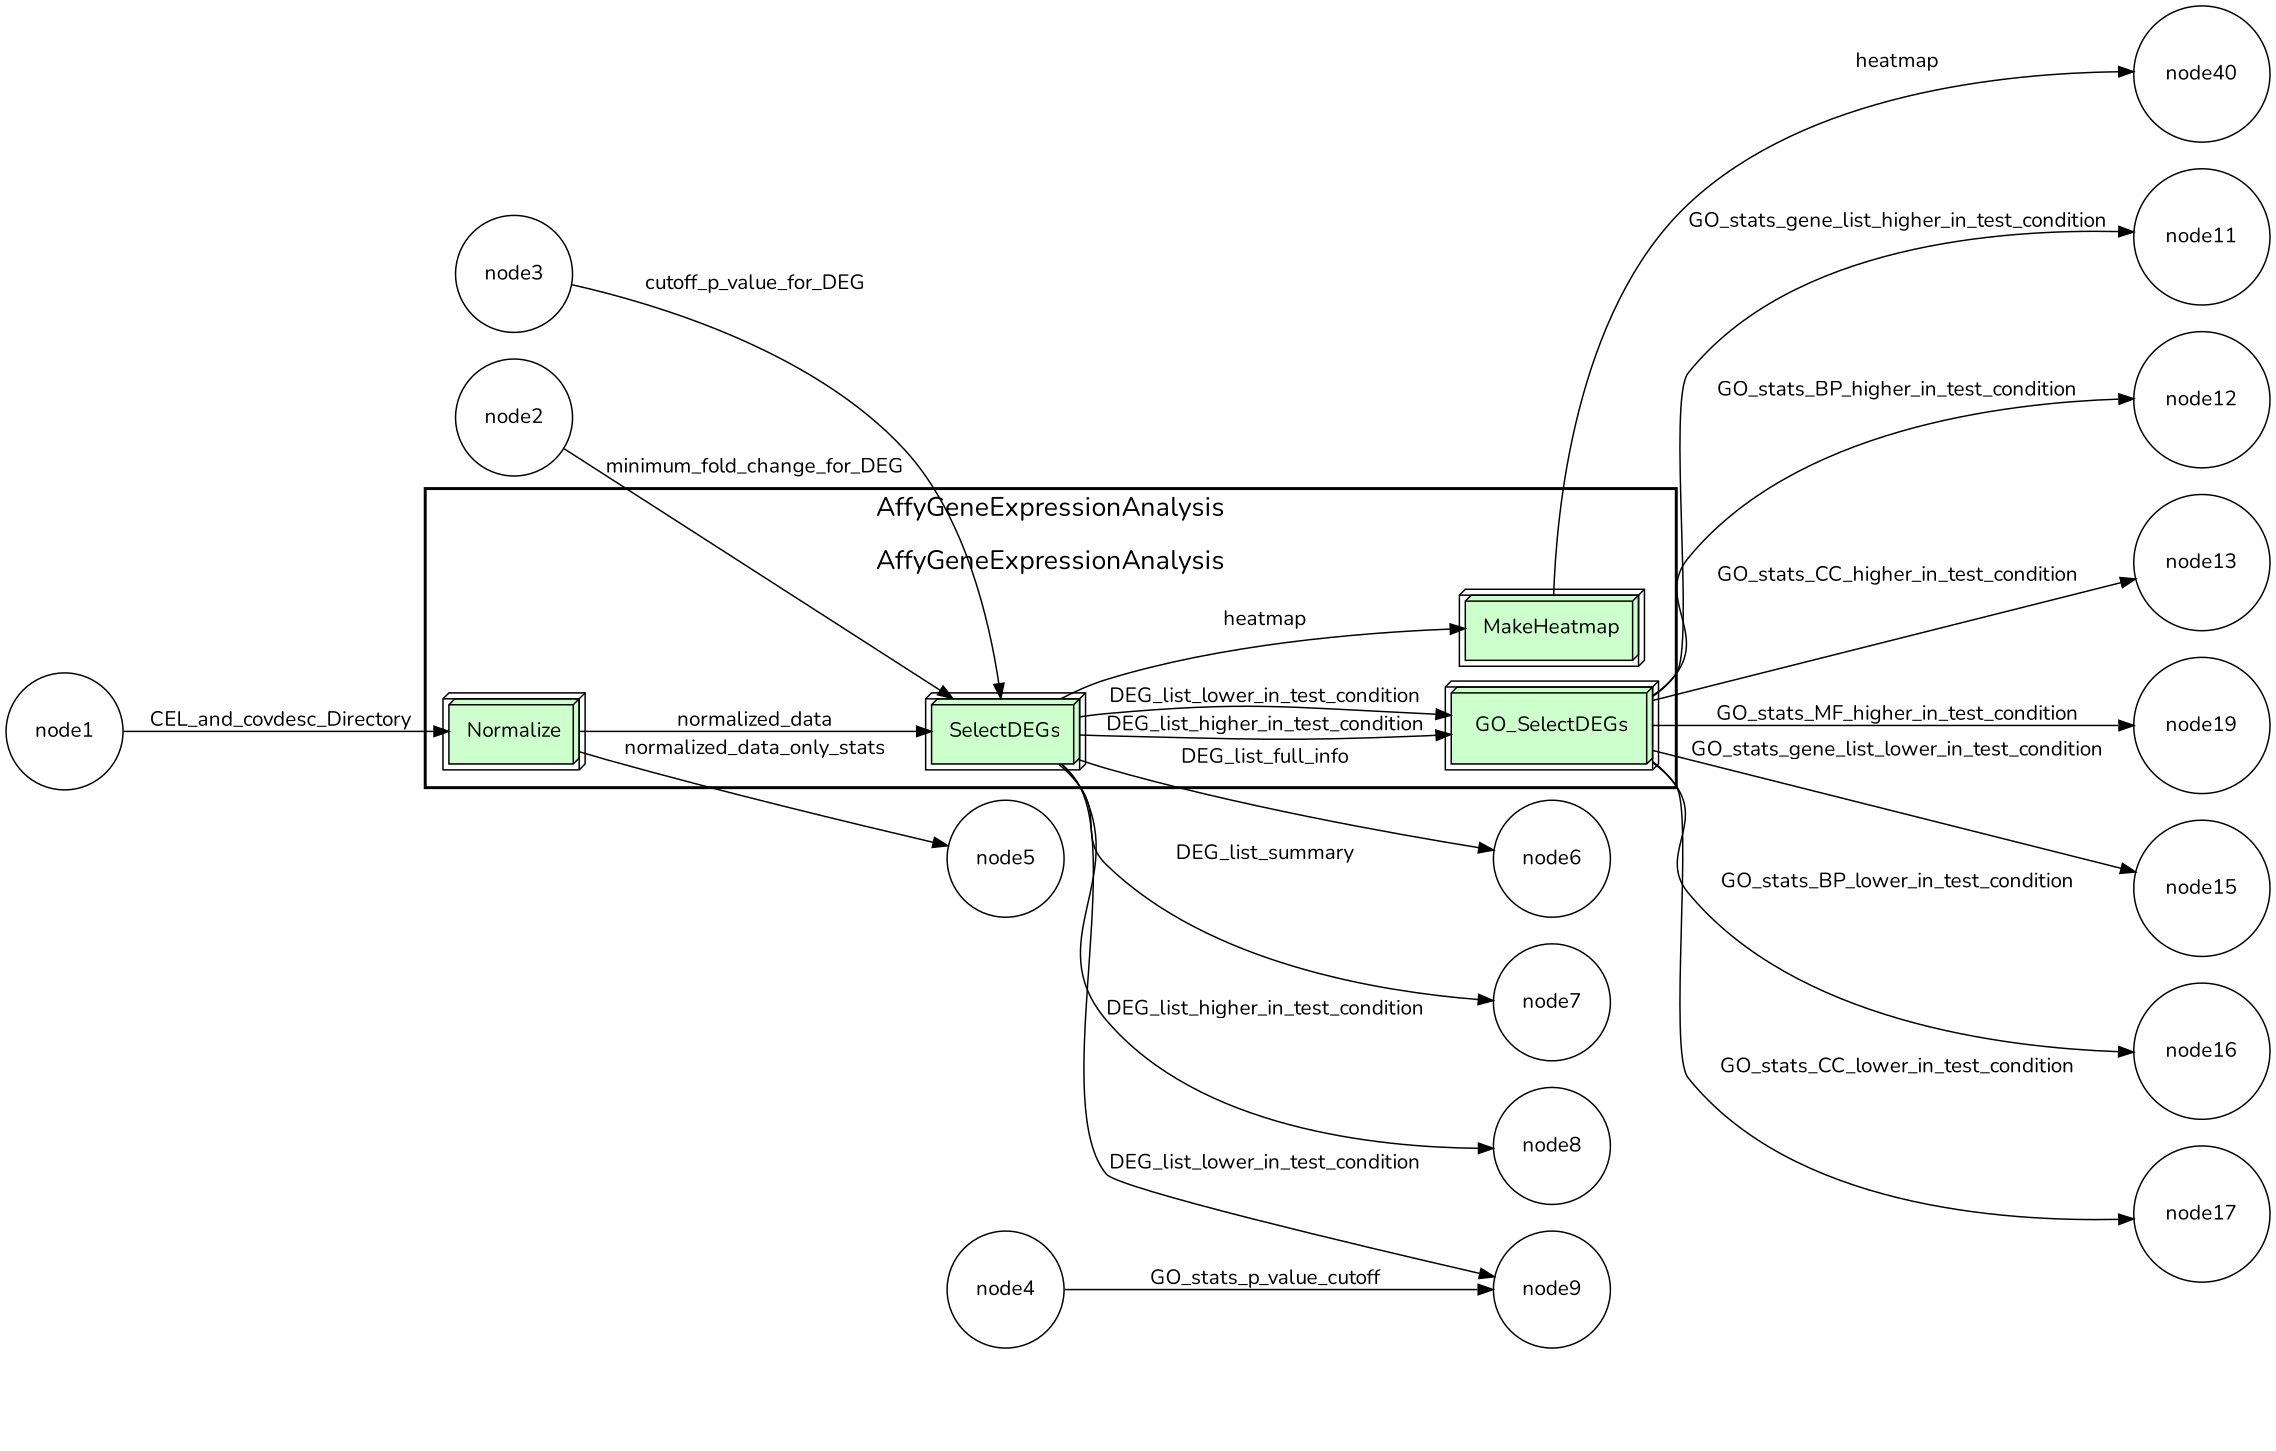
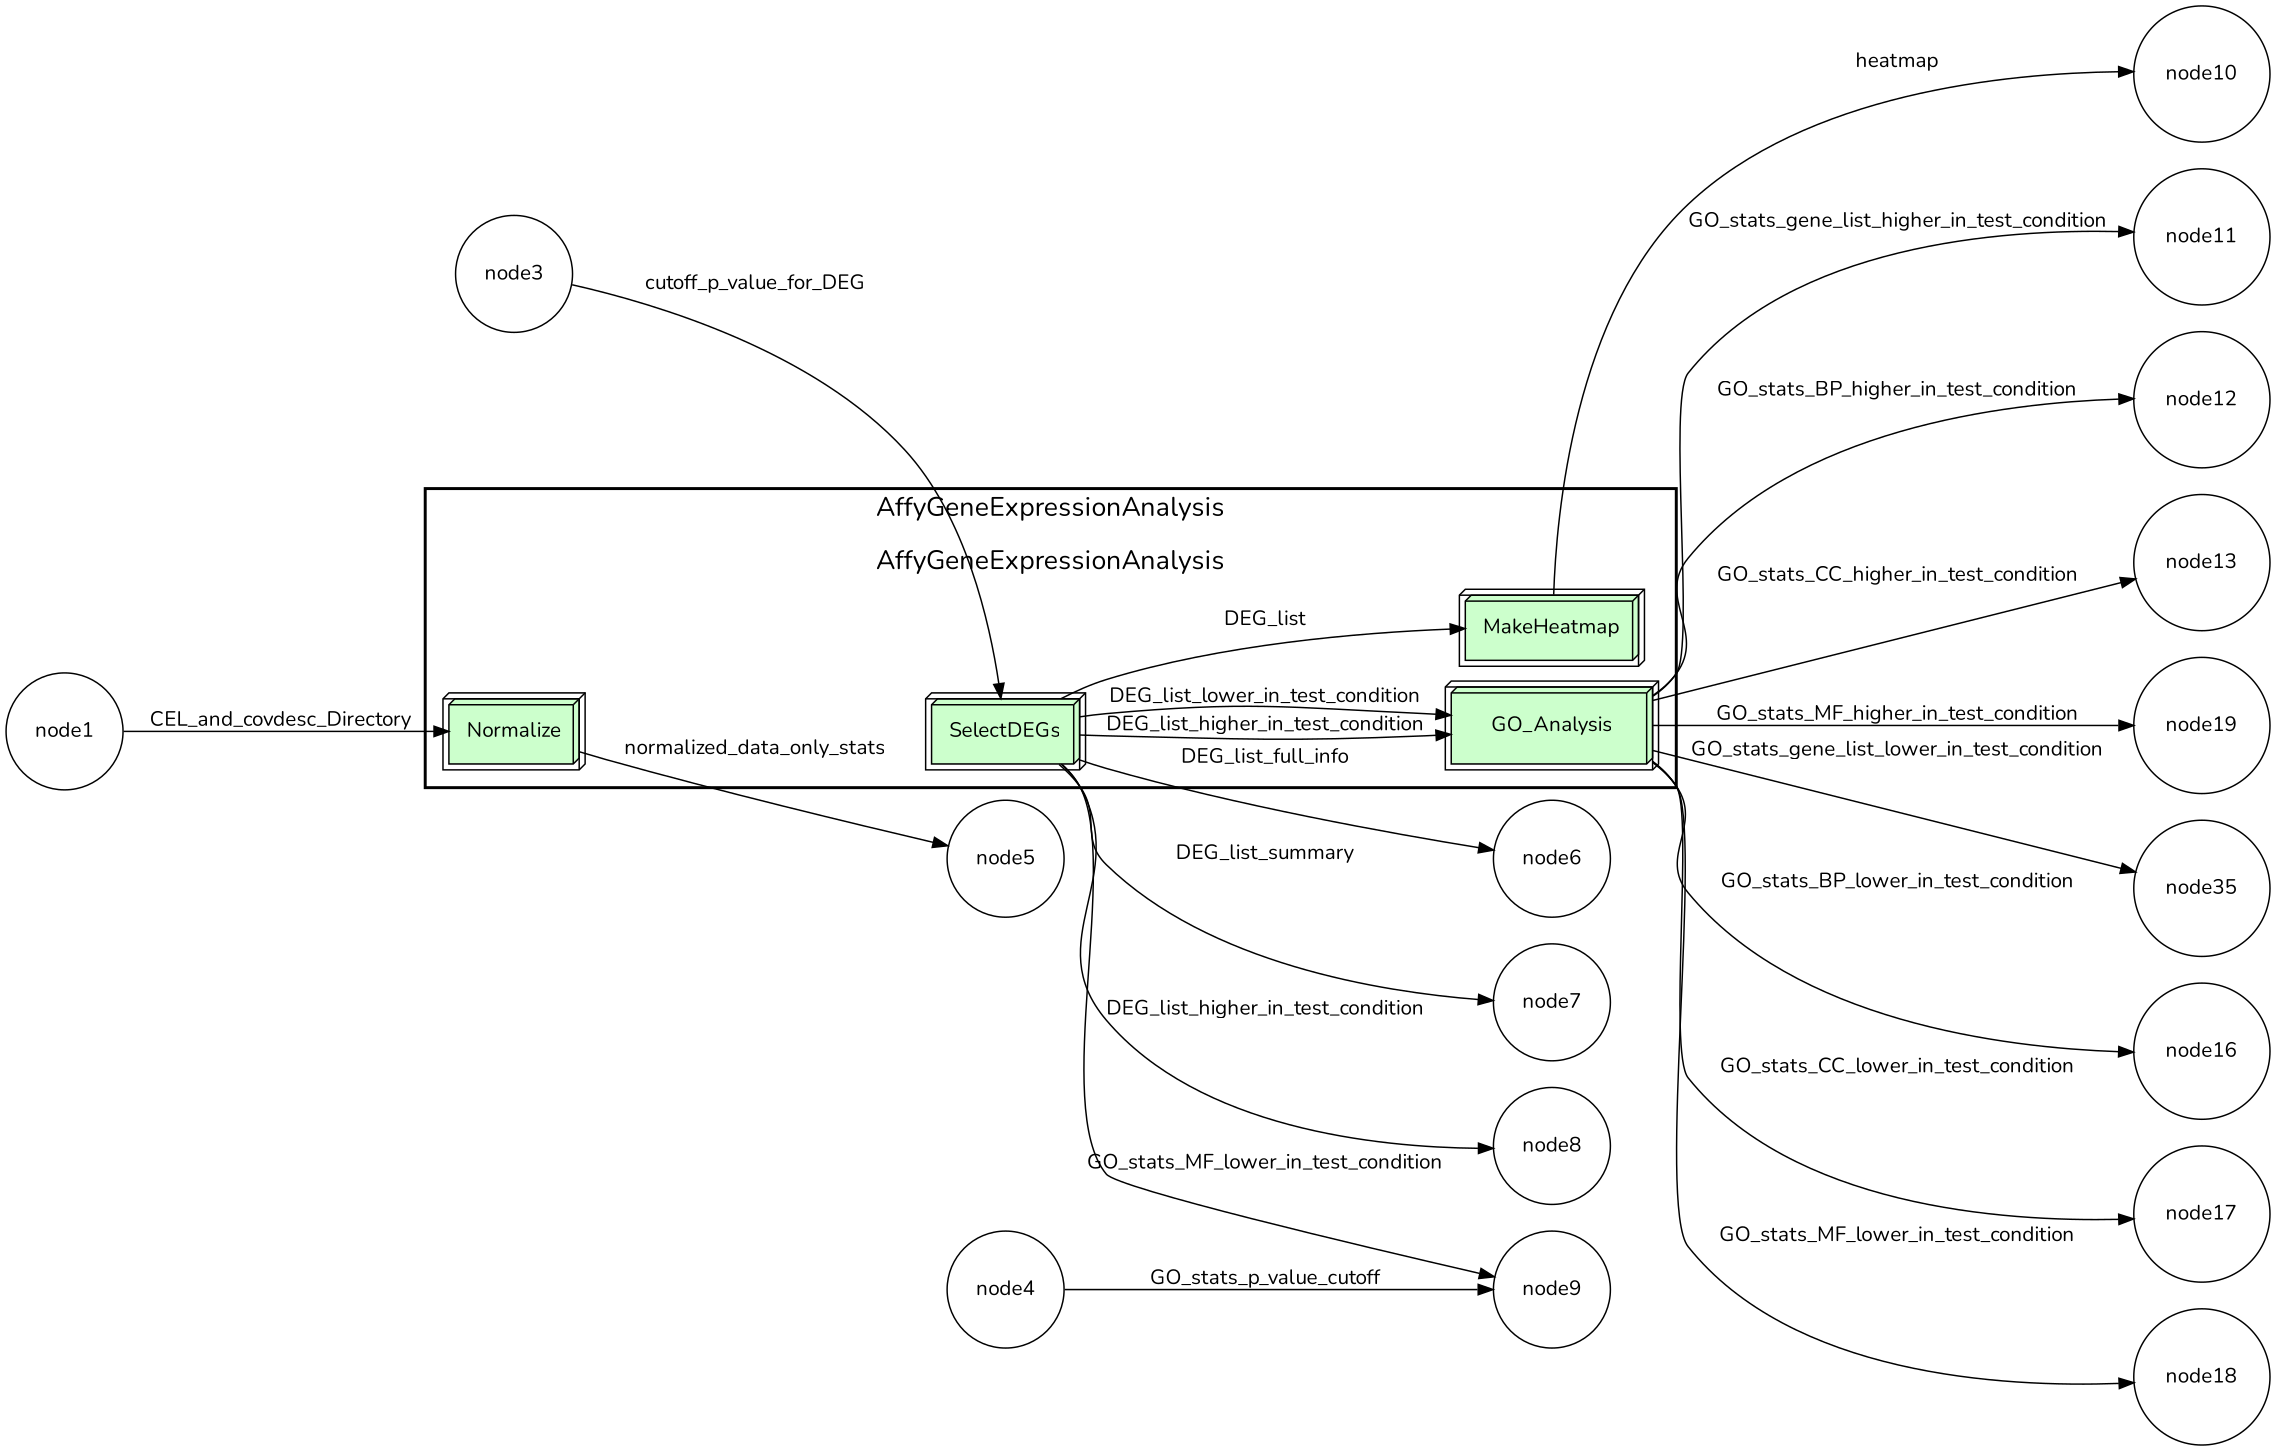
node "node40": label "node40" -> "node10"
node "node2": removed
edge "SelectDEGs" -> "MakeHeatmap": label "heatmap" -> "DEG_list"
node "GO_SelectDEGs": label "GO_SelectDEGs" -> "GO_Analysis"
edge "Normalize" -> "SelectDEGs": removed, label "normalized_data"
node "node15": label "node15" -> "node35"
edge "SelectDEGs" -> "node9": label "DEG_list_lower_in_test_condition" -> "GO_stats_MF_lower_in_test_condition"
node "node18": added
